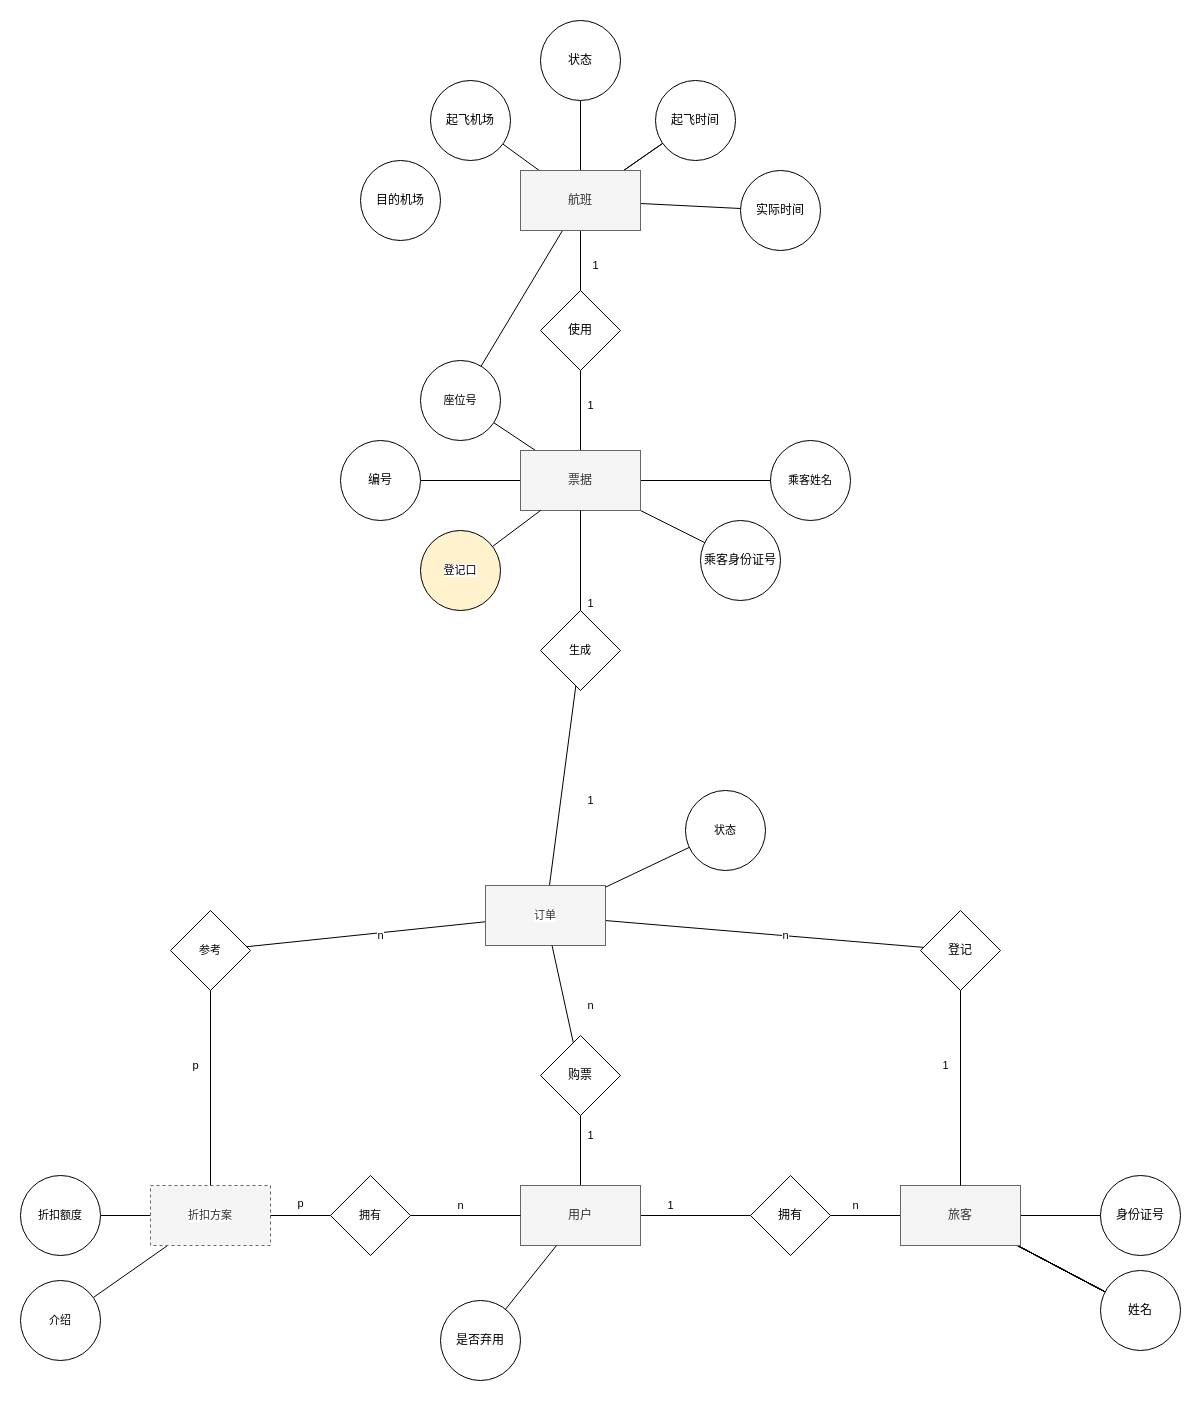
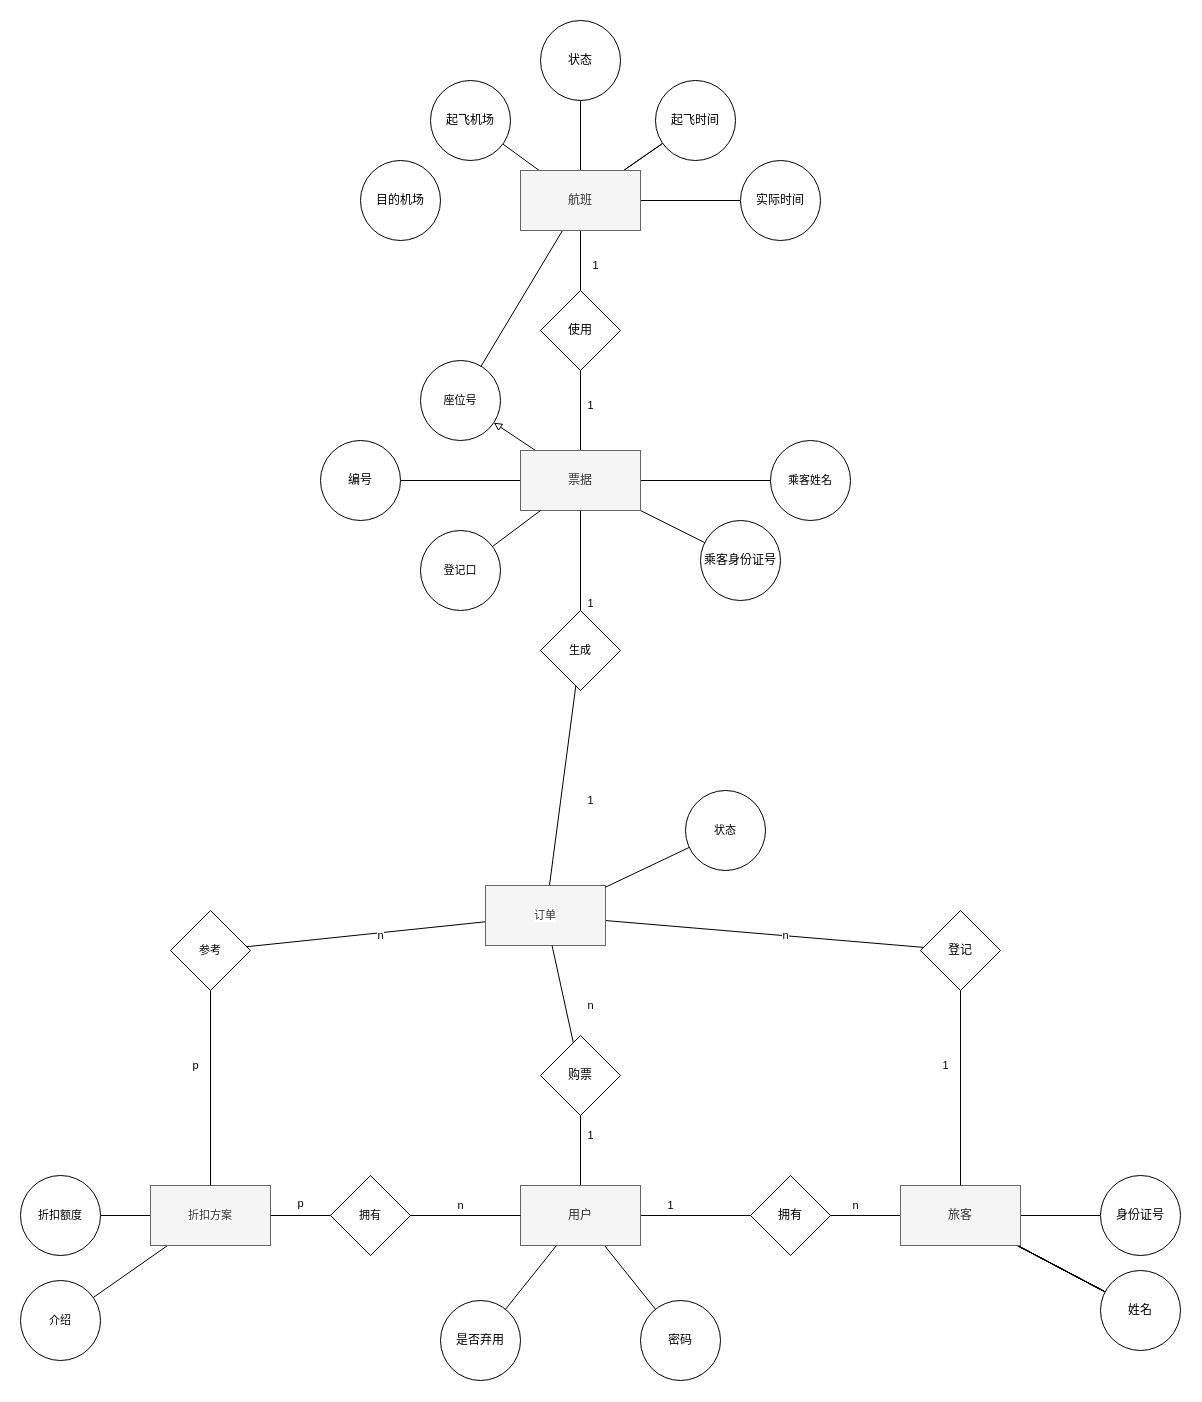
node "实际时间": moved (781, 211) -> (781, 201)
edge "座位号" -- "票据": arrowhead none -> block
node "编号": moved (381, 481) -> (361, 481)
node "登记口": fillcolor #fff2cc -> #ffffff
node "折扣方案": style dashed -> solid
edge "用户" -- "密码": added
node "密码": added
